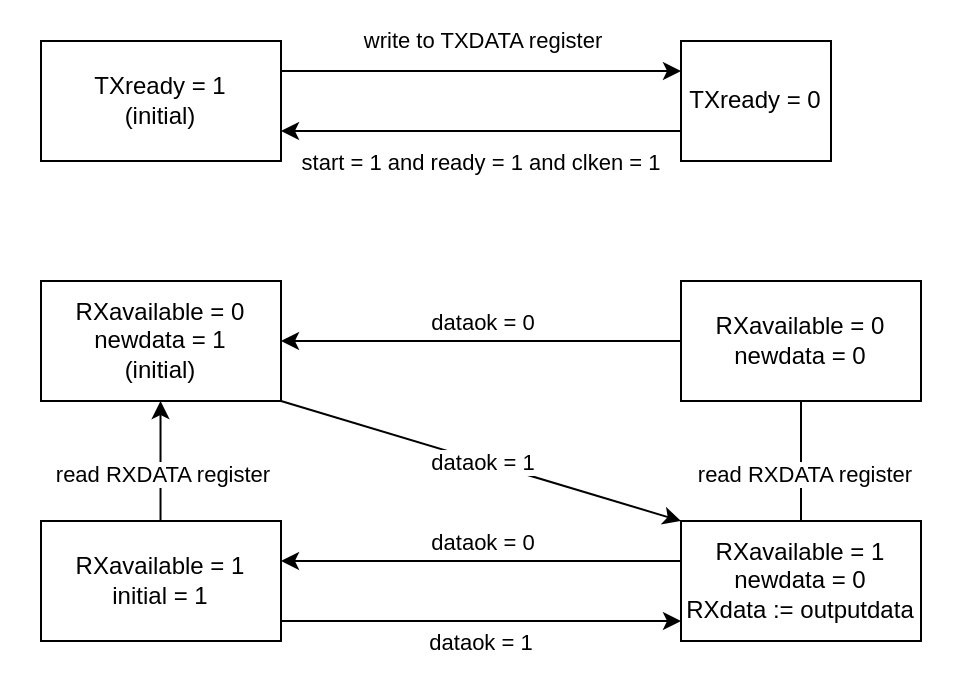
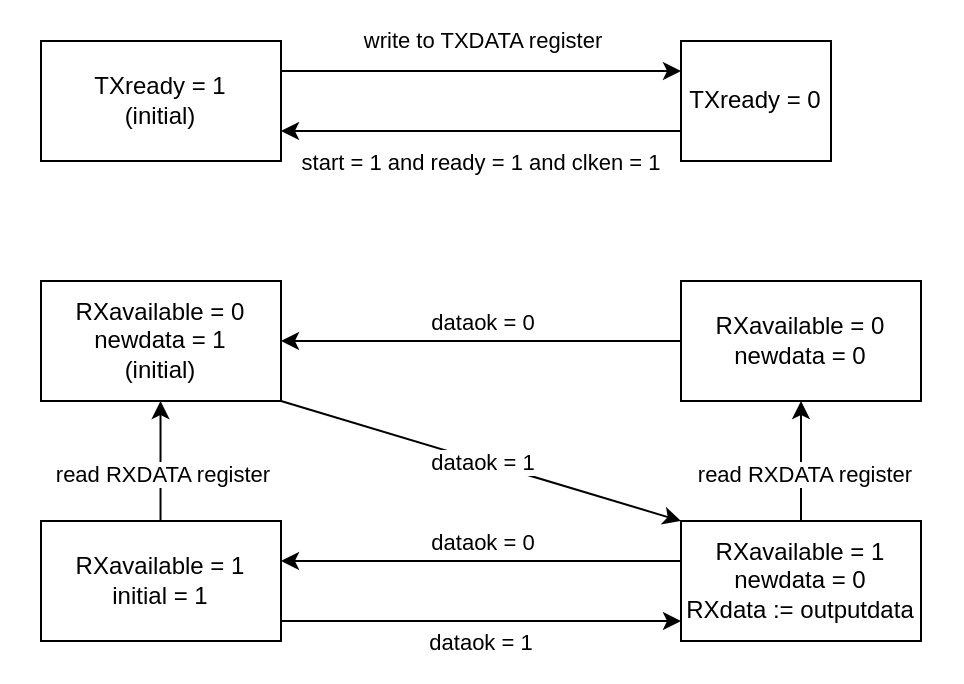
edge "RXavailable = 0 newdata = 0" -- "RXavailable = 1 newdata = 0 RXdata := outputdata": arrowhead none -> classic
